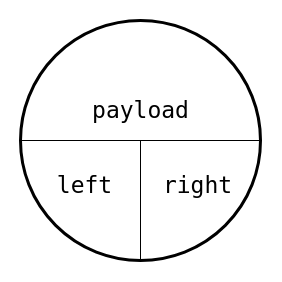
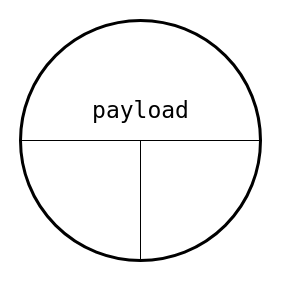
node "left": removed
node "right": removed
